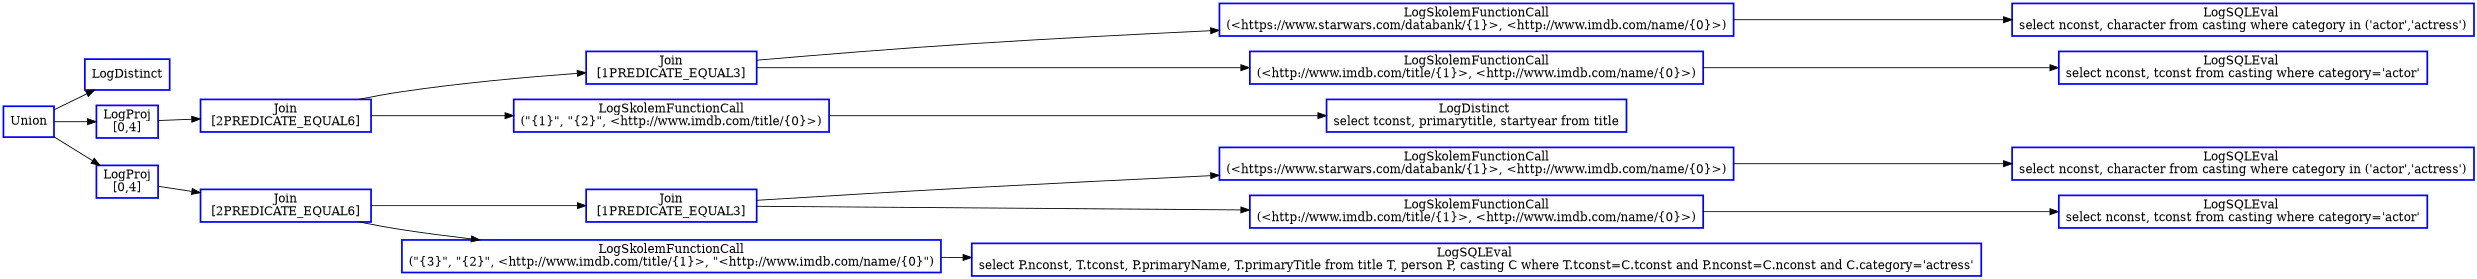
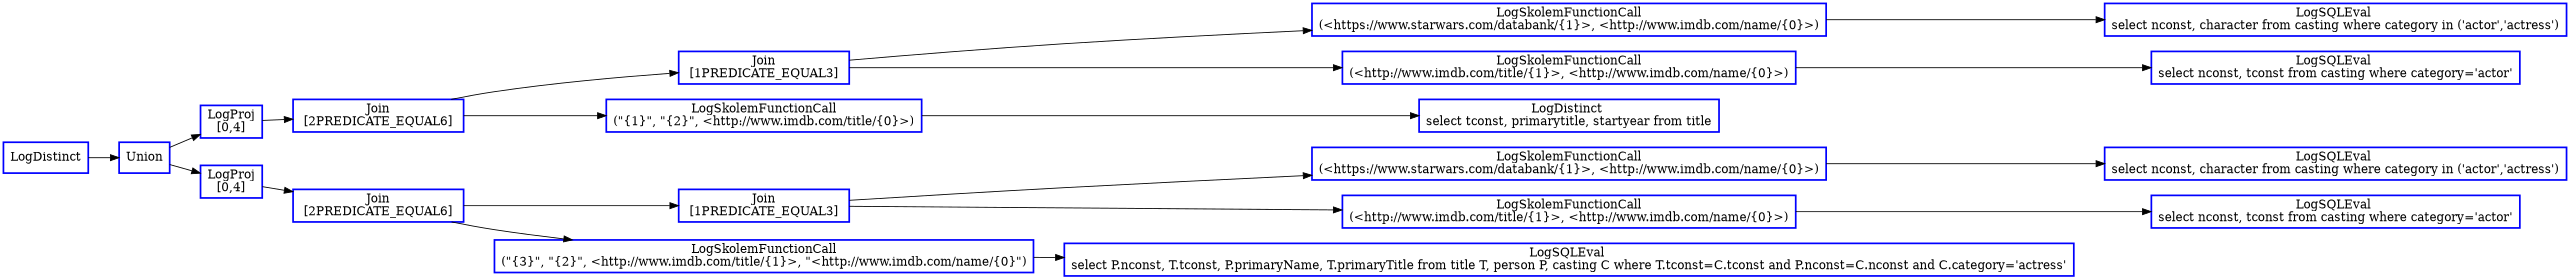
edge "Union" -> "LogDistinct": reversed
